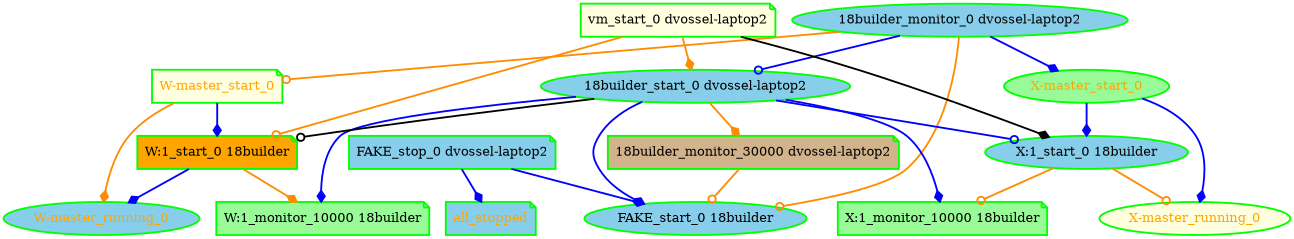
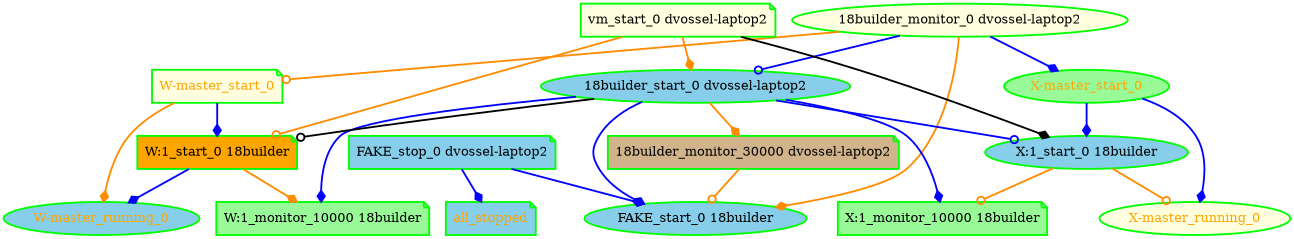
node "18builder_monitor_0 dvossel-laptop2": fillcolor skyblue -> lightyellow
edge "18builder_monitor_0 dvossel-laptop2" -> "FAKE_start_0 18builder": arrowhead odot -> diamond
